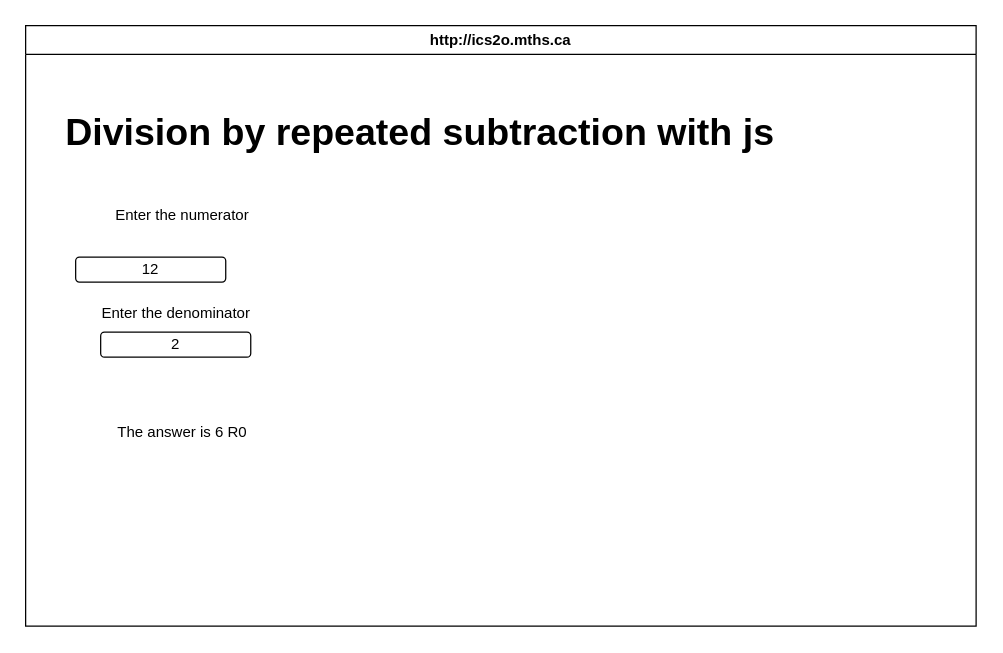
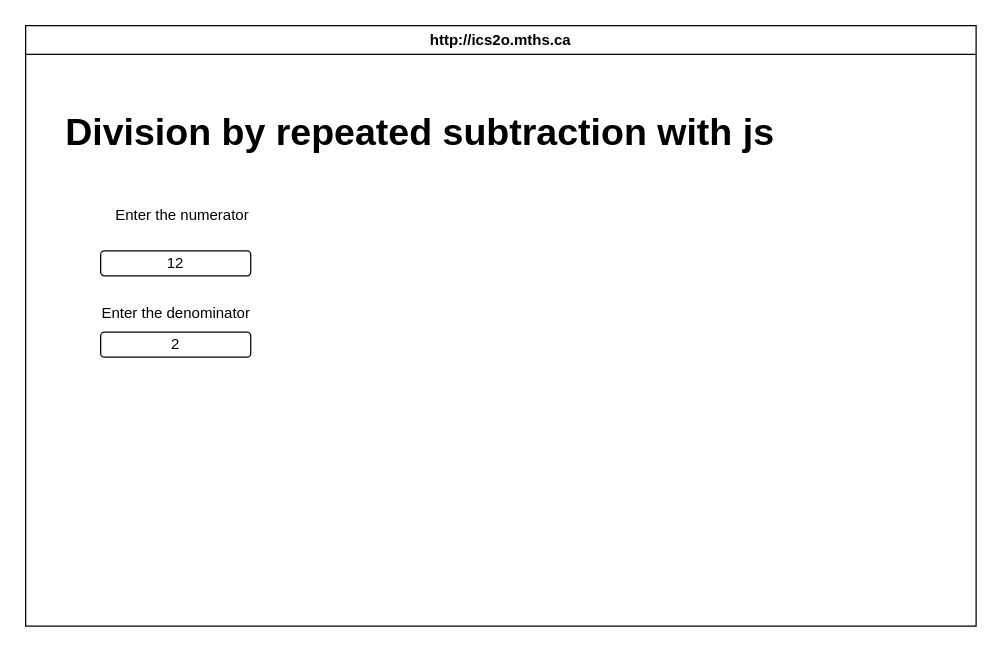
node "12": moved (151, 269) -> (176, 263)
node "The answer is 6 R0": removed
